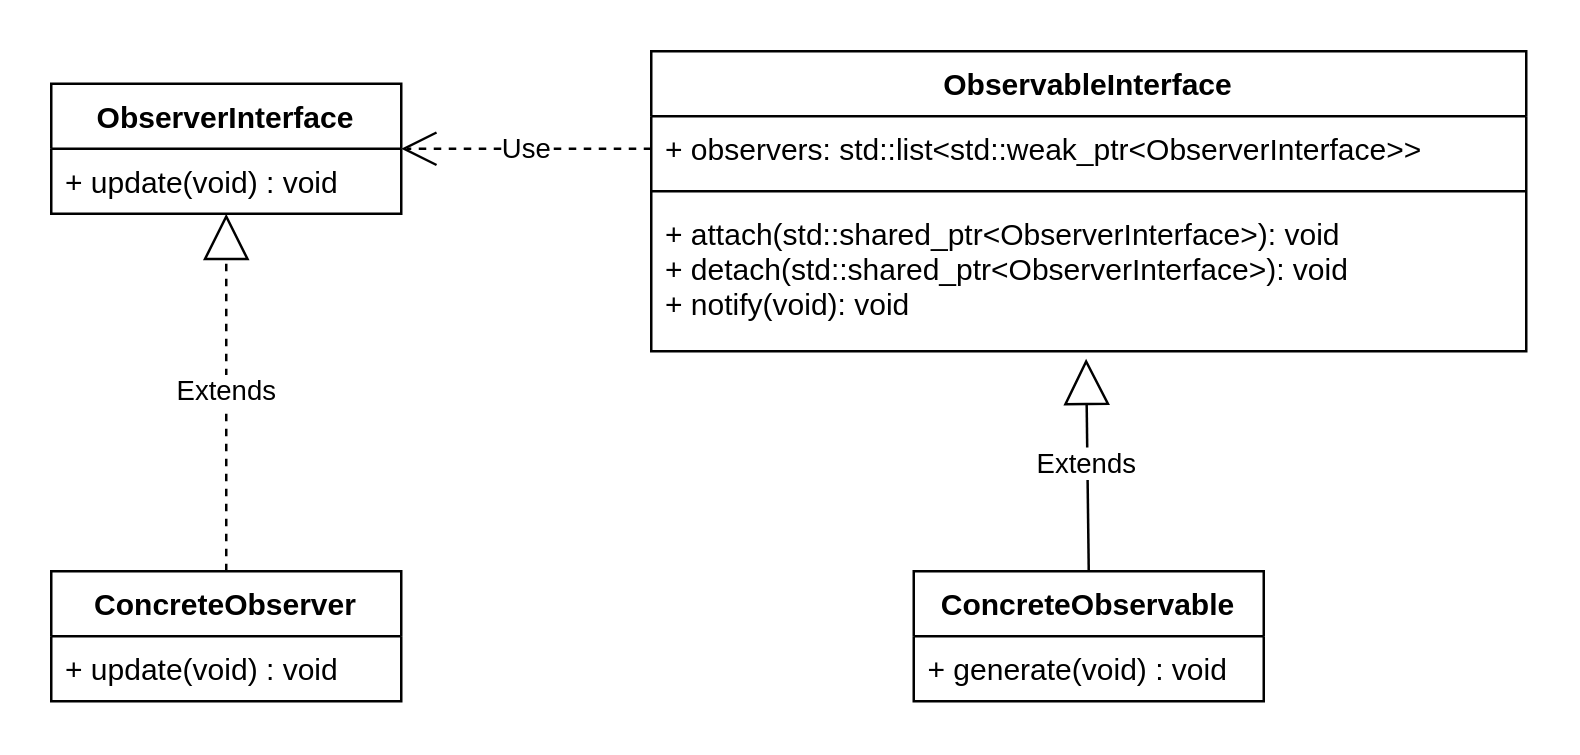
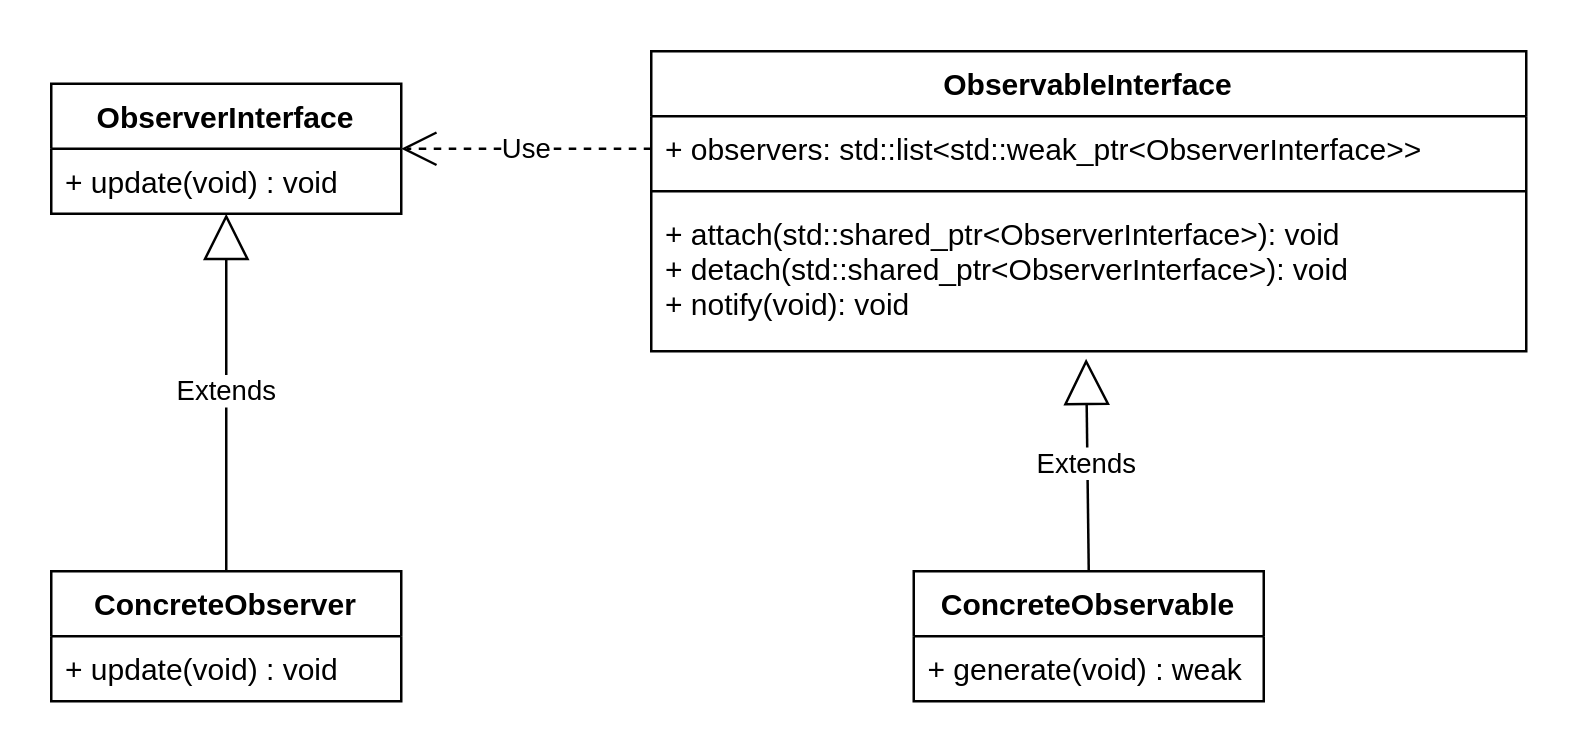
edge "ConcreteObserver" -> "ObserverInterface": style dashed -> solid
node "+ generate(void) : void": label "+ generate(void) : void" -> "+ generate(void) : weak"
